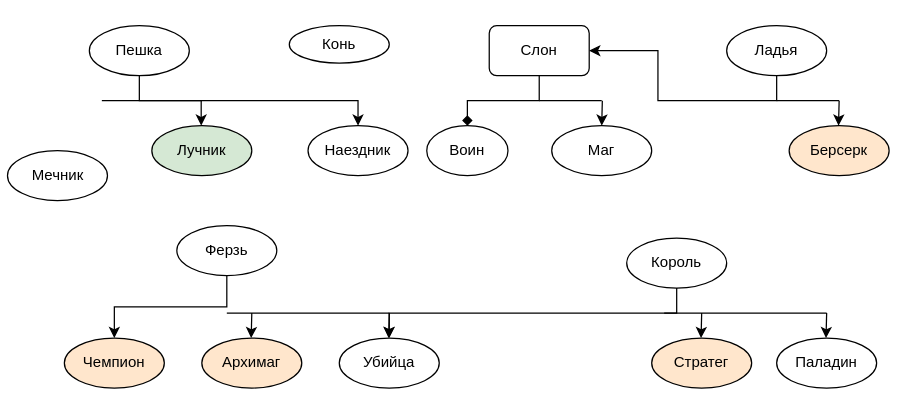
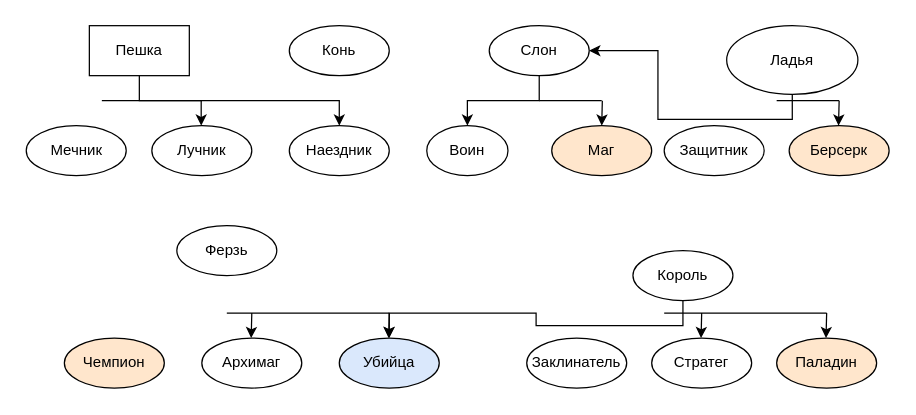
node "Конь": size 100x38 -> 100x50
node "Пешка": shape ellipse -> rectangle
node "Слон": shape rounded rectangle -> ellipse
node "Ладья": size 100x50 -> 131x69
edge "Слон" -> "Воин": arrowhead diamond -> classic
node "Лучник": fillcolor #d5e8d4 -> #ffffff
node "Наездник": moved (358, 151) -> (339, 151)
node "Маг": fillcolor #ffffff -> #ffe6cc
node "Защитник": added
node "Мечник": moved (58, 176) -> (76, 151)
node "Король": moved (677, 263) -> (683, 276)
edge "Ферзь" -> "Чемпион": removed
node "Архимаг": fillcolor #ffe6cc -> #ffffff
node "Убийца": fillcolor #ffffff -> #dae8fc
node "Заклинатель": added
node "Стратег": fillcolor #ffe6cc -> #ffffff
node "Паладин": fillcolor #ffffff -> #ffe6cc
